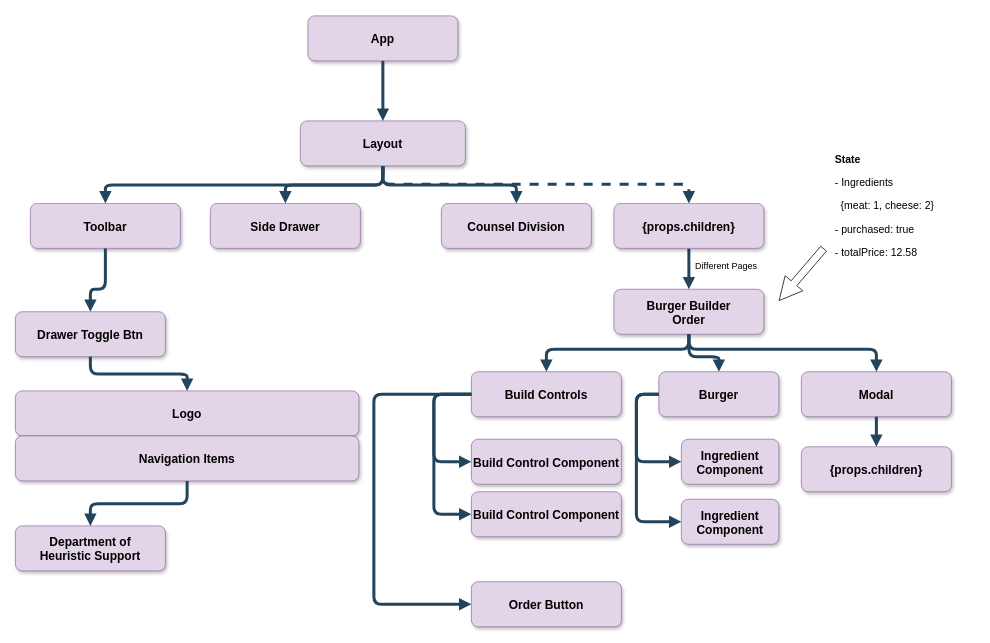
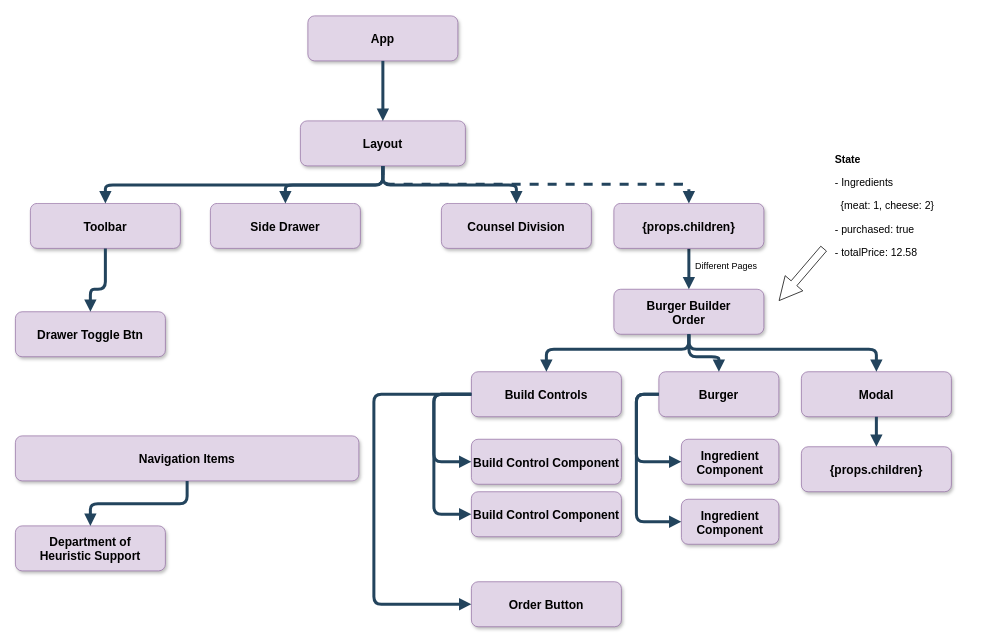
edge "Drawer Toggle Btn" -> "Logo": removed
node "Logo": removed
